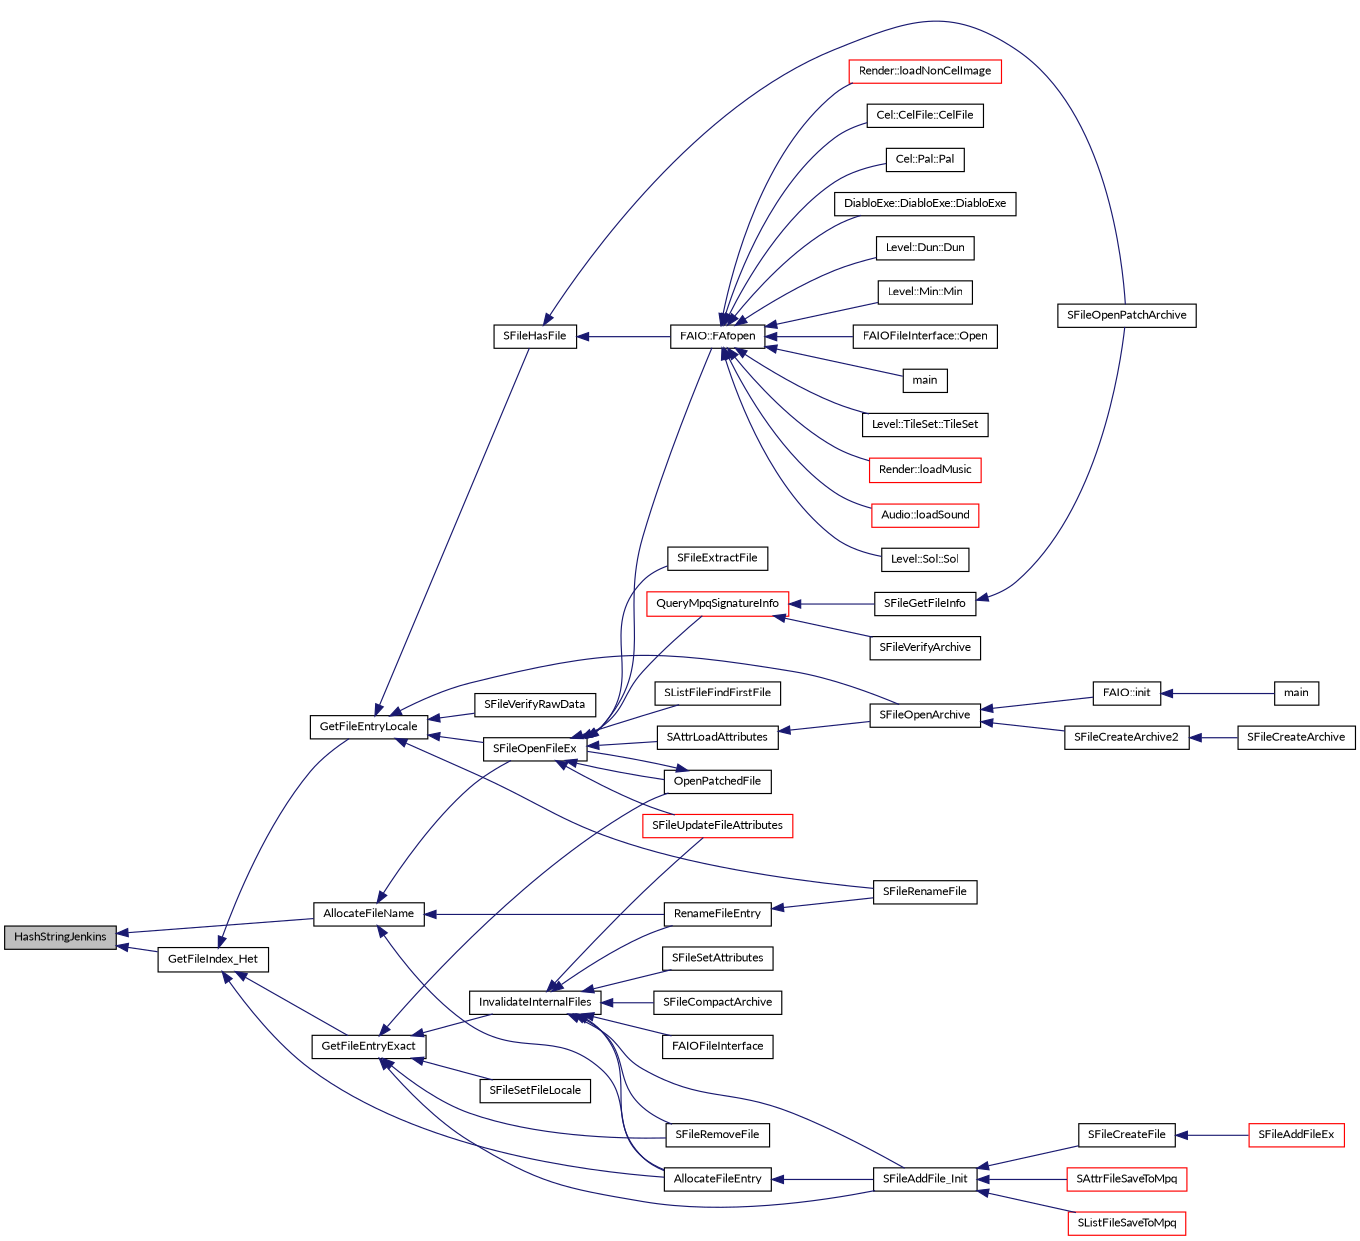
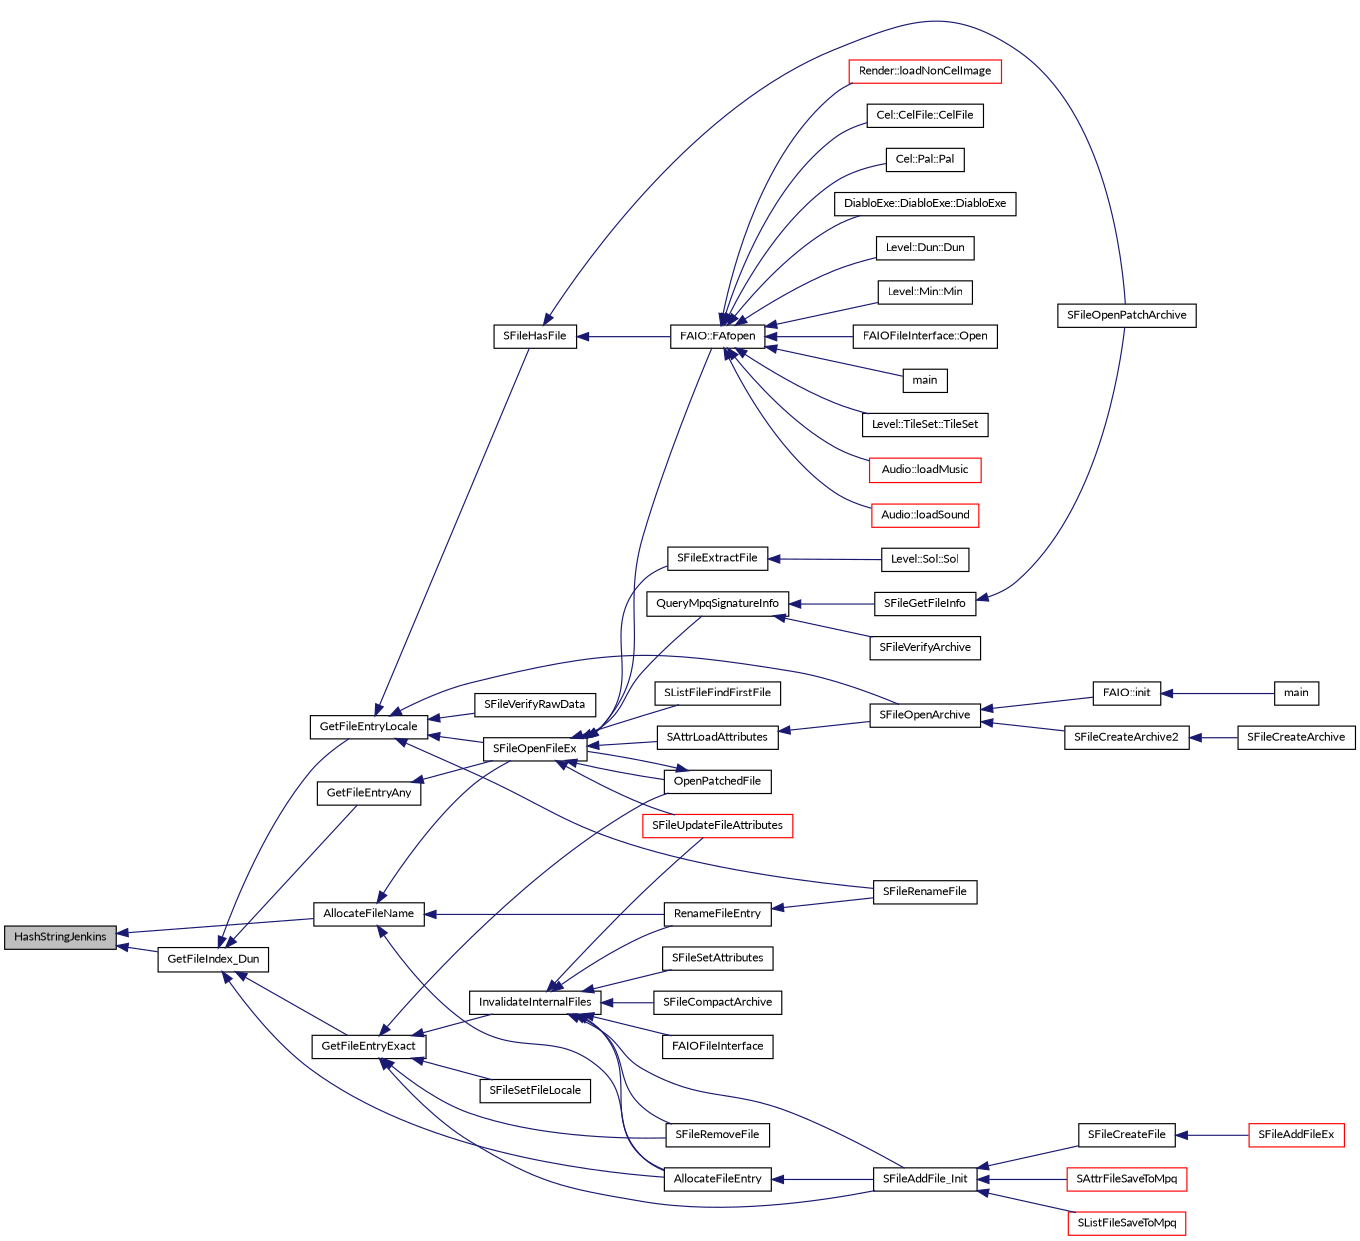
node "Render::loadMusic": label "Render::loadMusic" -> "Audio::loadMusic"
edge "Level::Sol::Sol" -> "FAIO::FAfopen": now "Level::Sol::Sol" -> "SFileExtractFile"
node "QueryMpqSignatureInfo": color red -> black
node "GetFileEntryAny": added
node "GetFileIndex_Het": label "GetFileIndex_Het" -> "GetFileIndex_Dun"
